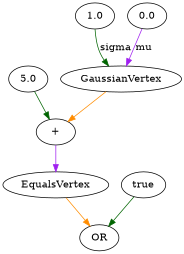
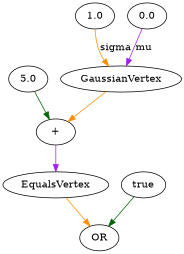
edge "1.0" -> "GaussianVertex": color darkgreen -> darkorange
